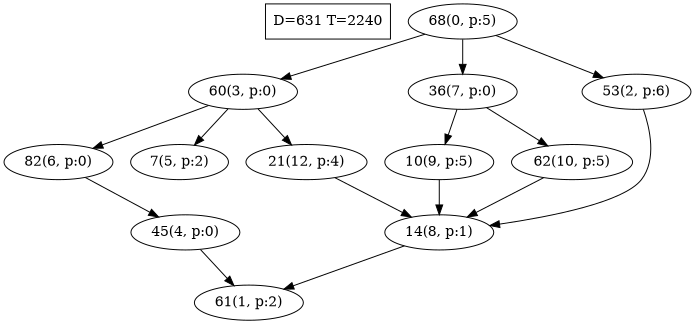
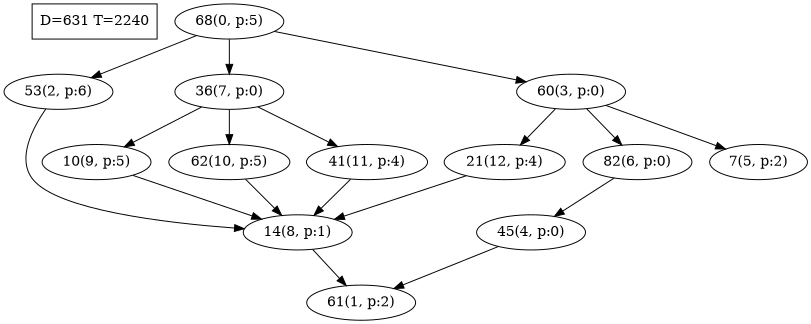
node "41(11, p:4)": added
